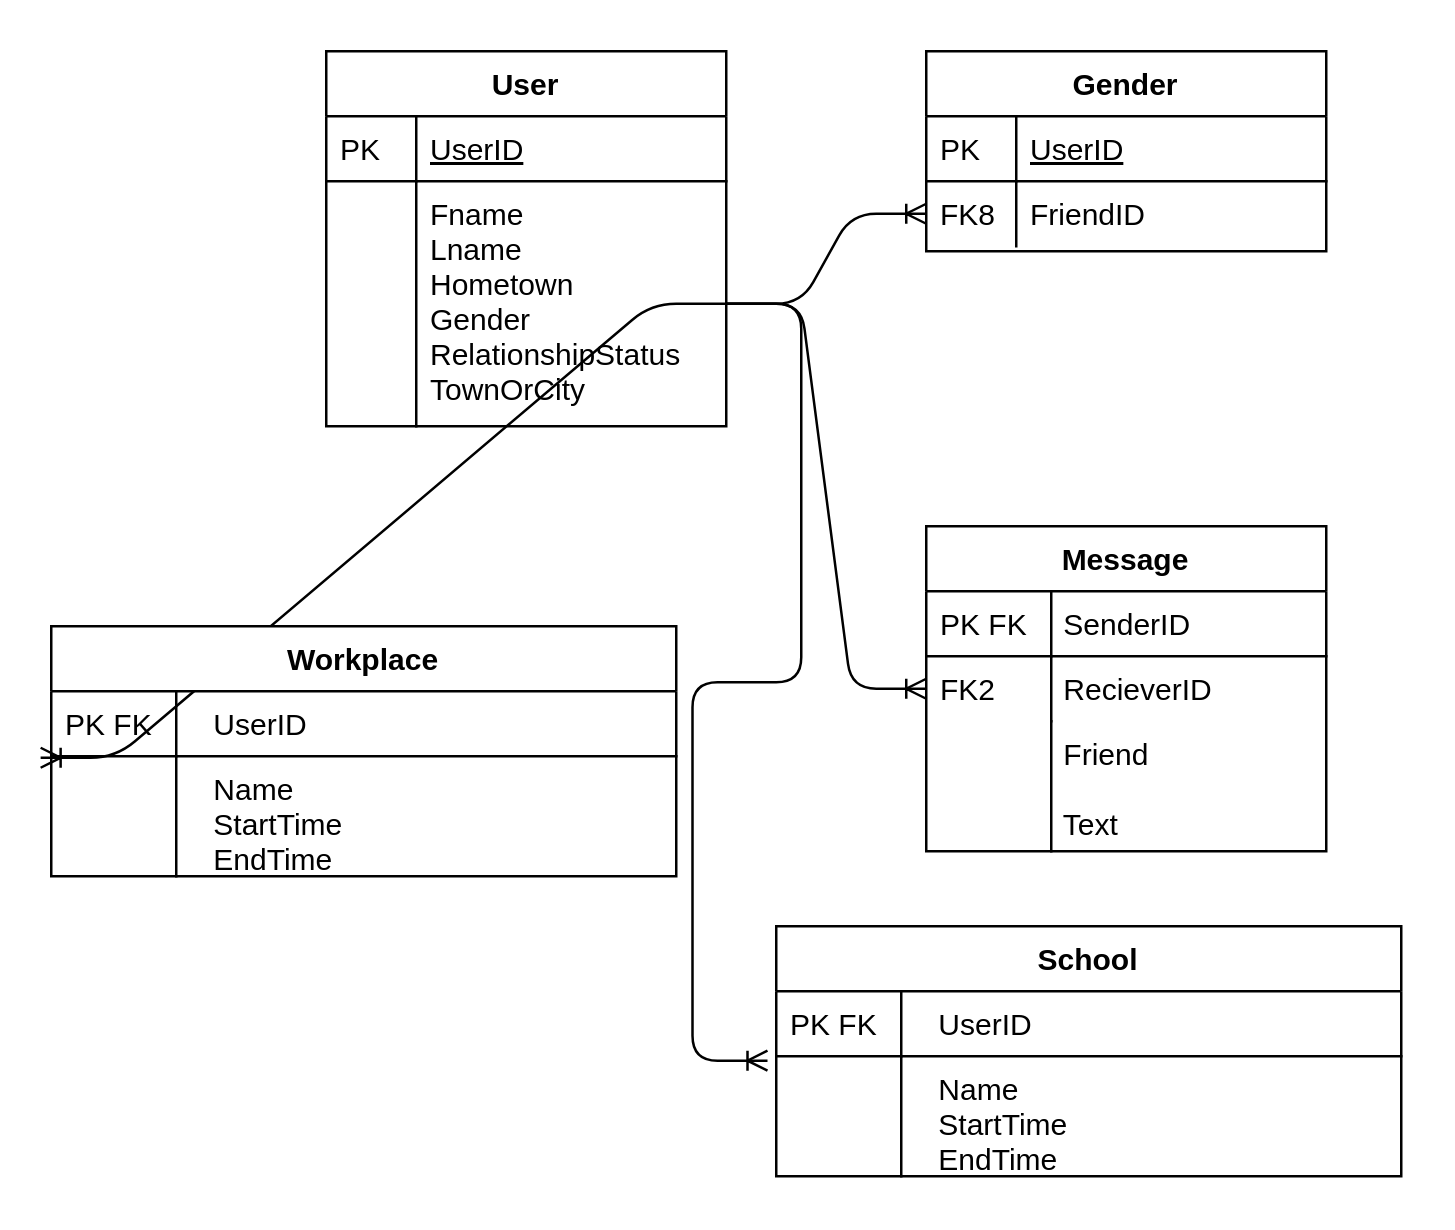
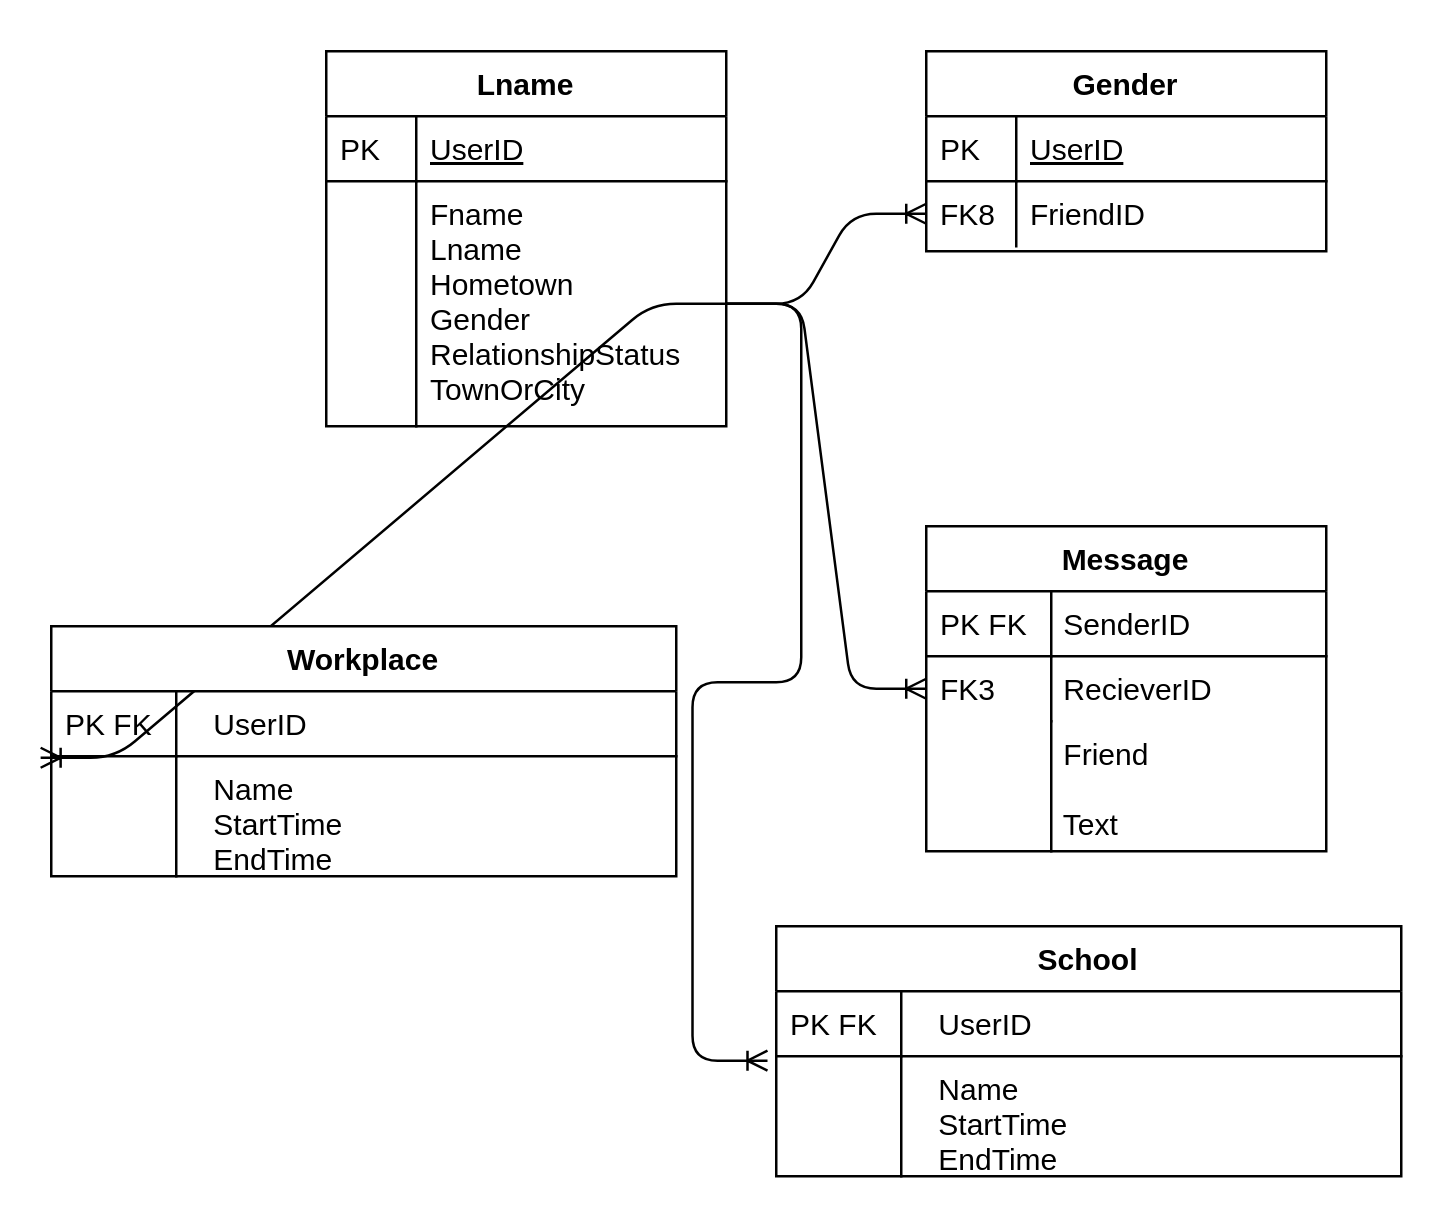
node "User": label "User" -> "Lname"
node "FK2": label "FK2" -> "FK3"
